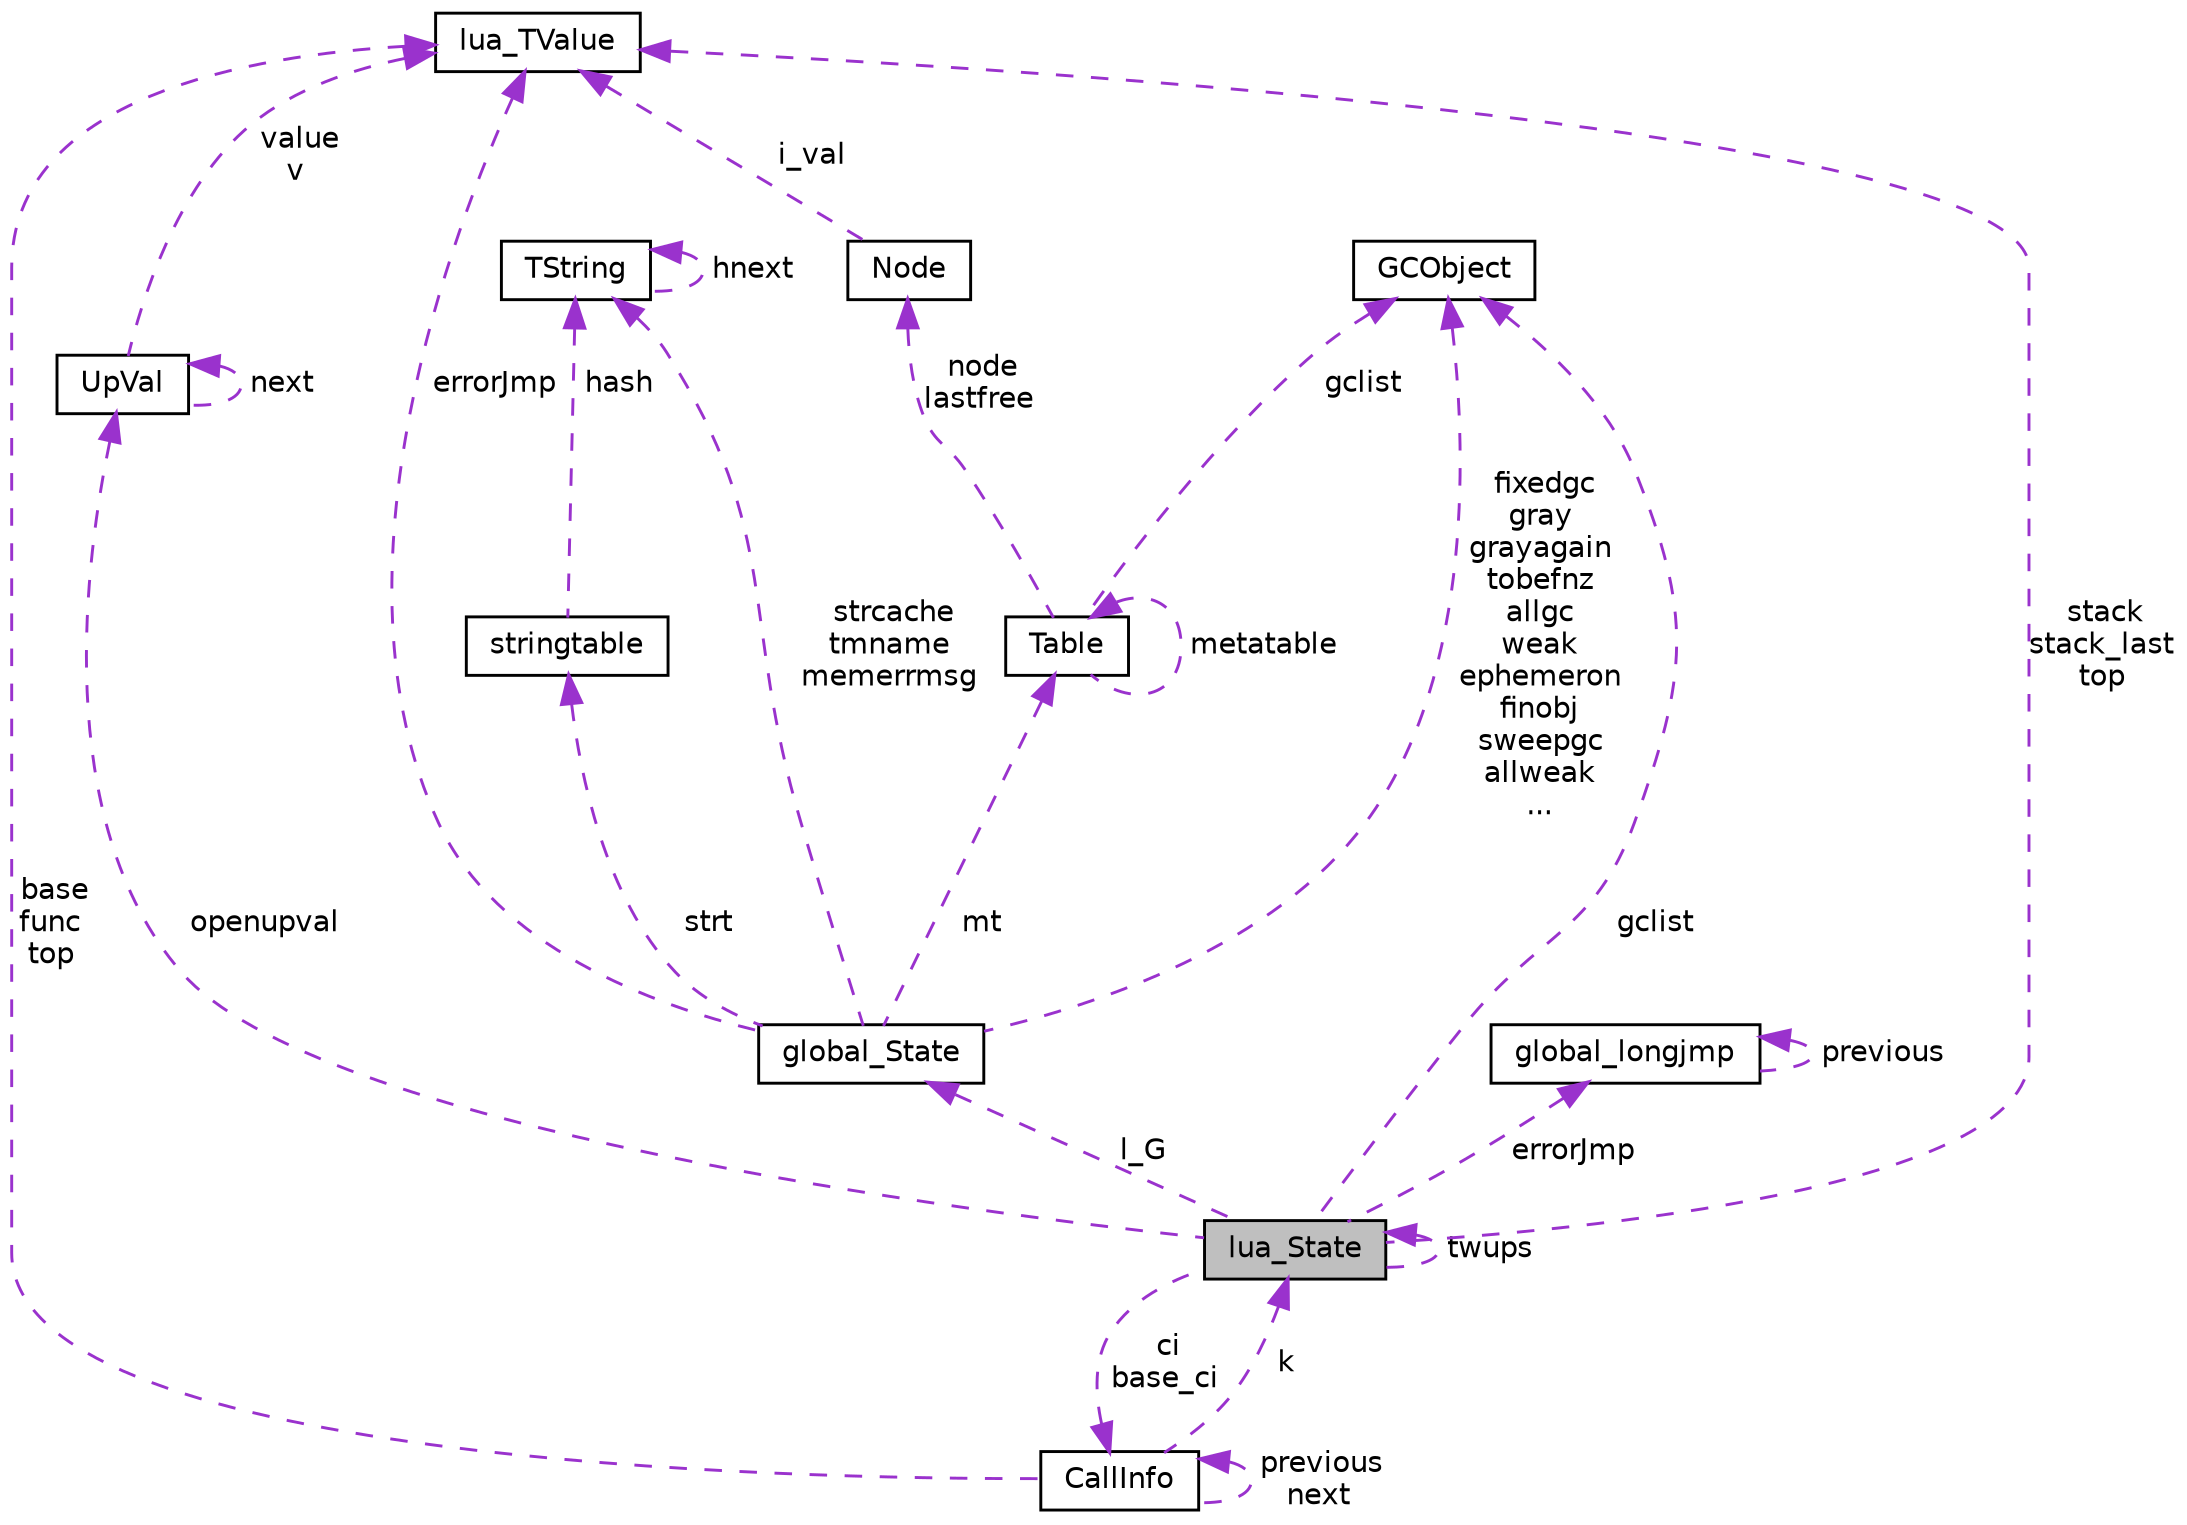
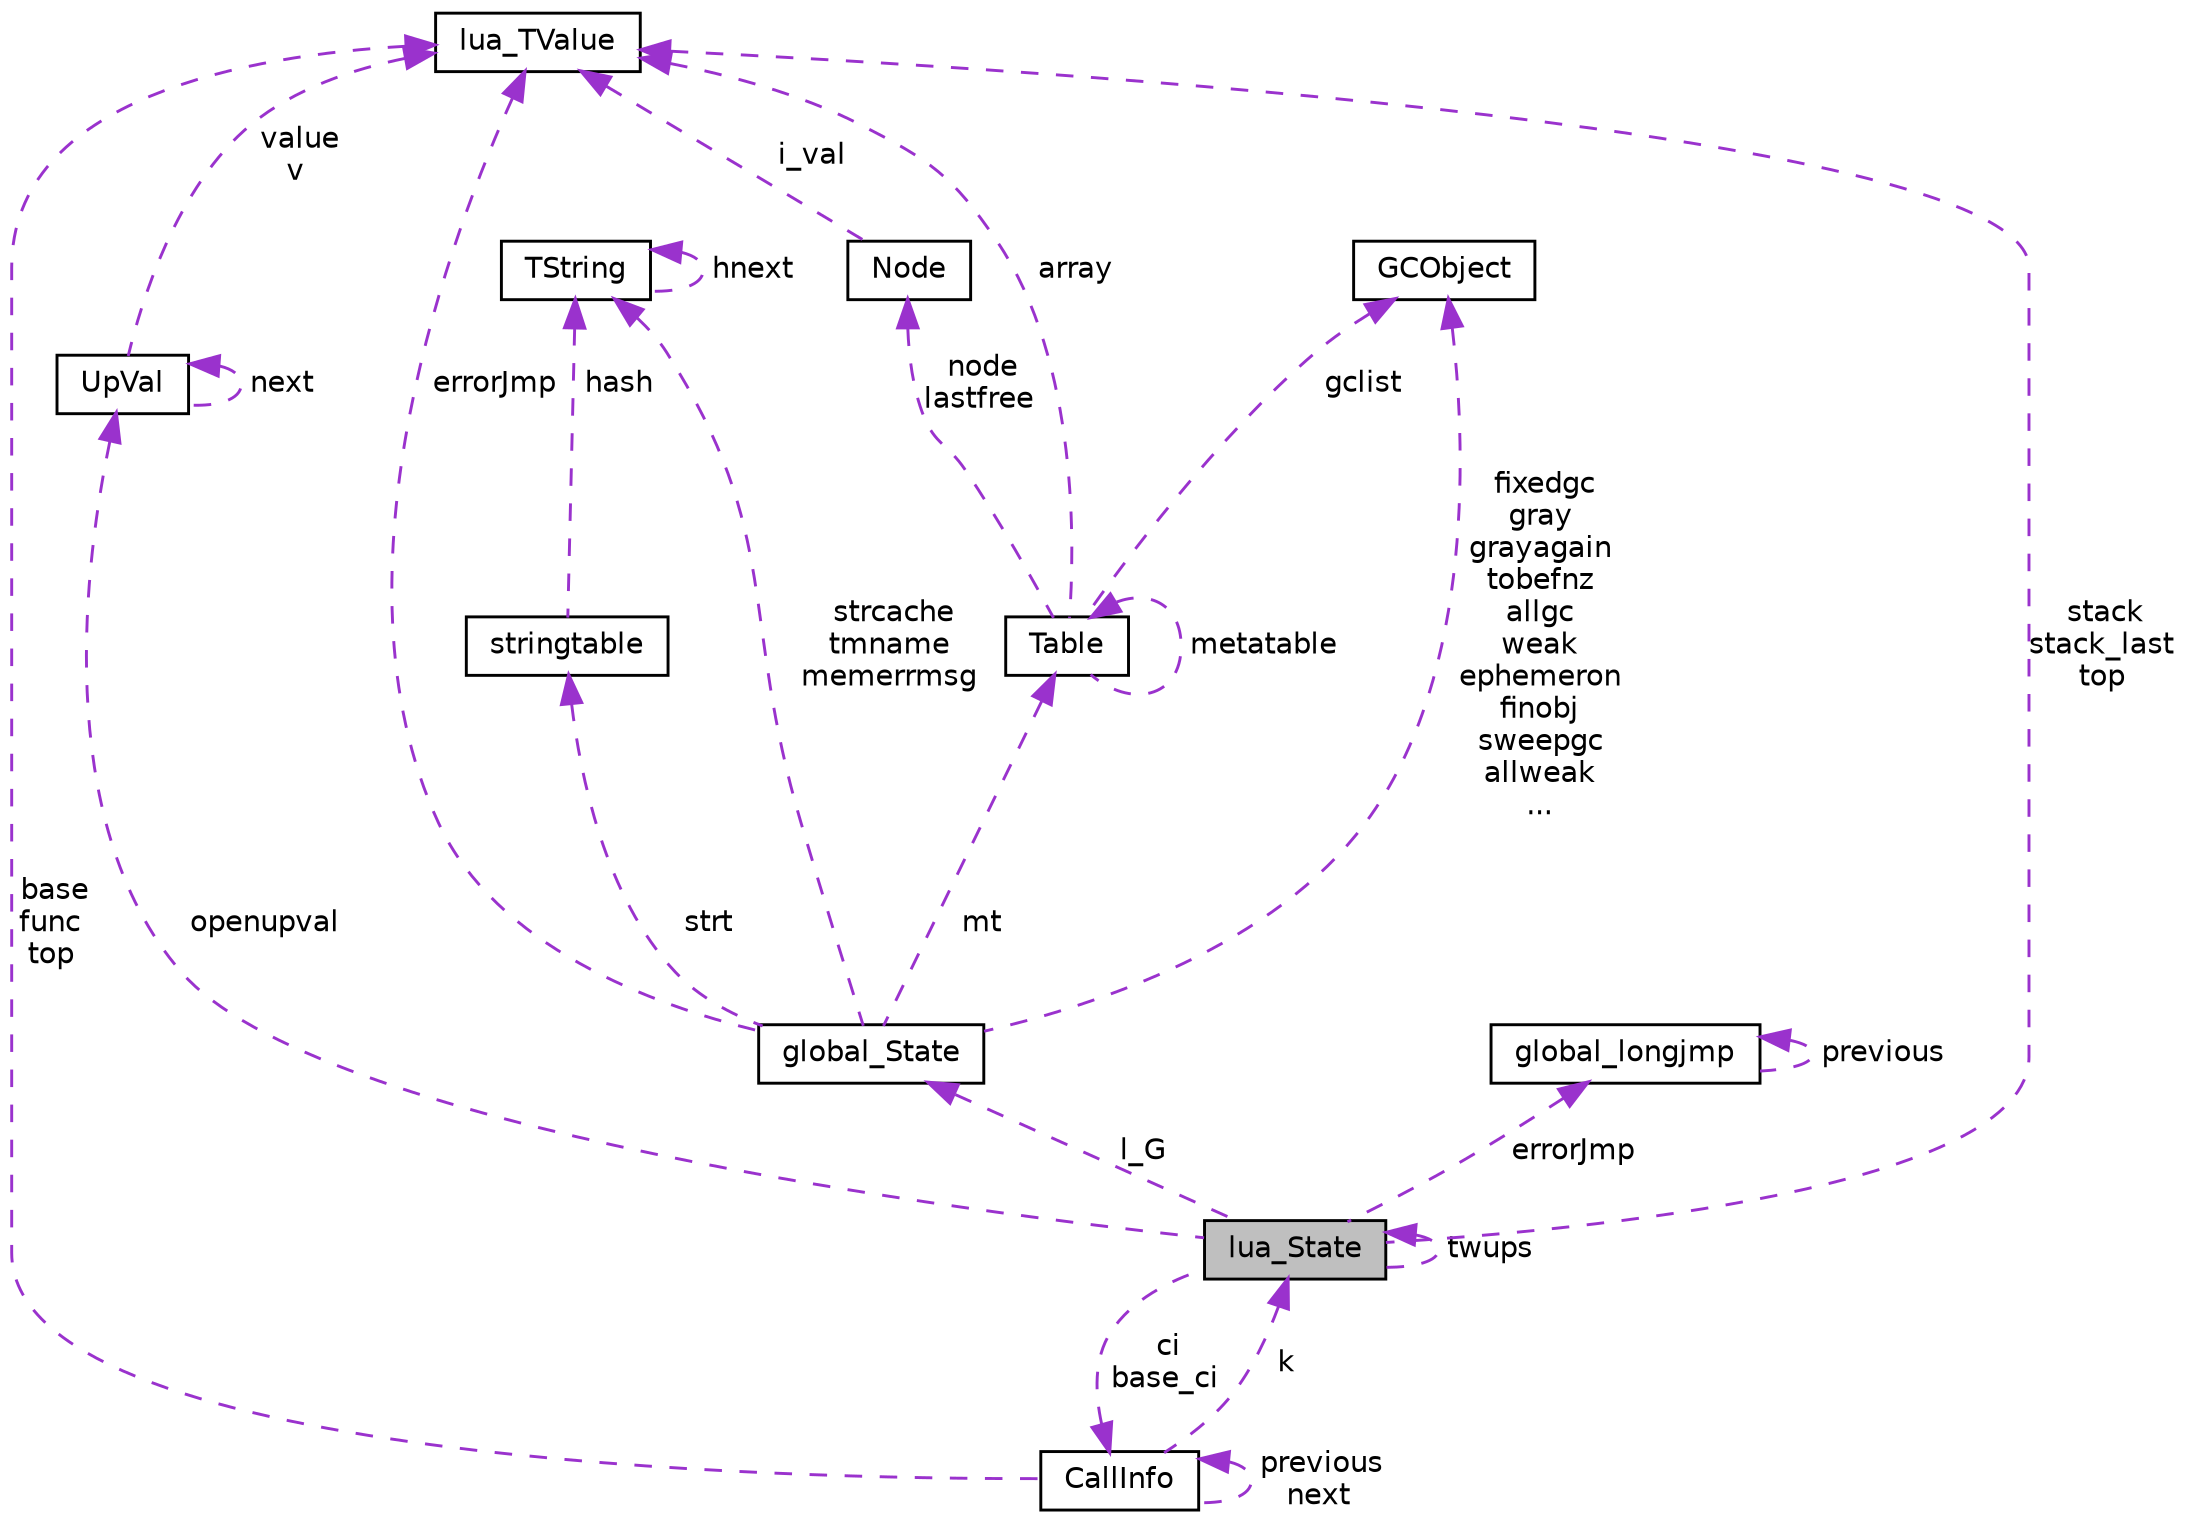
edge "Table" -> "lua_TValue": added, label "array"
edge "lua_State" -> "GCObject": removed, label "gclist"
